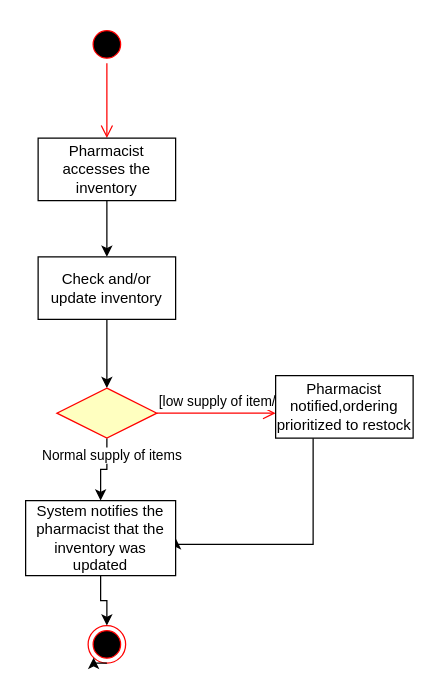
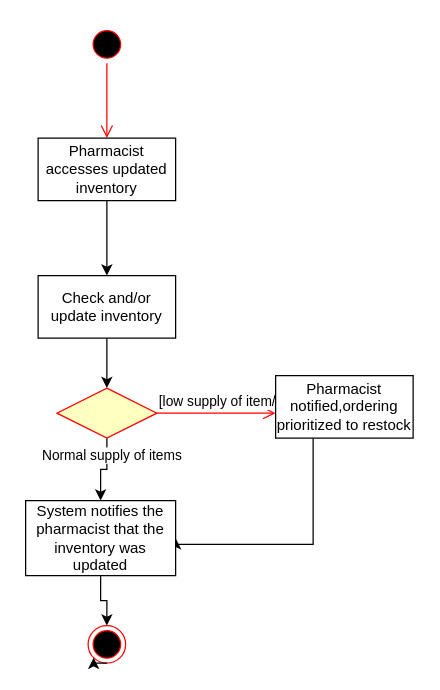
node "Pharmacist accesses the inventory": label "Pharmacist accesses the inventory" -> "Pharmacist accesses updated inventory"
node "Check and/or update inventory": moved (107, 288) -> (107, 307)
